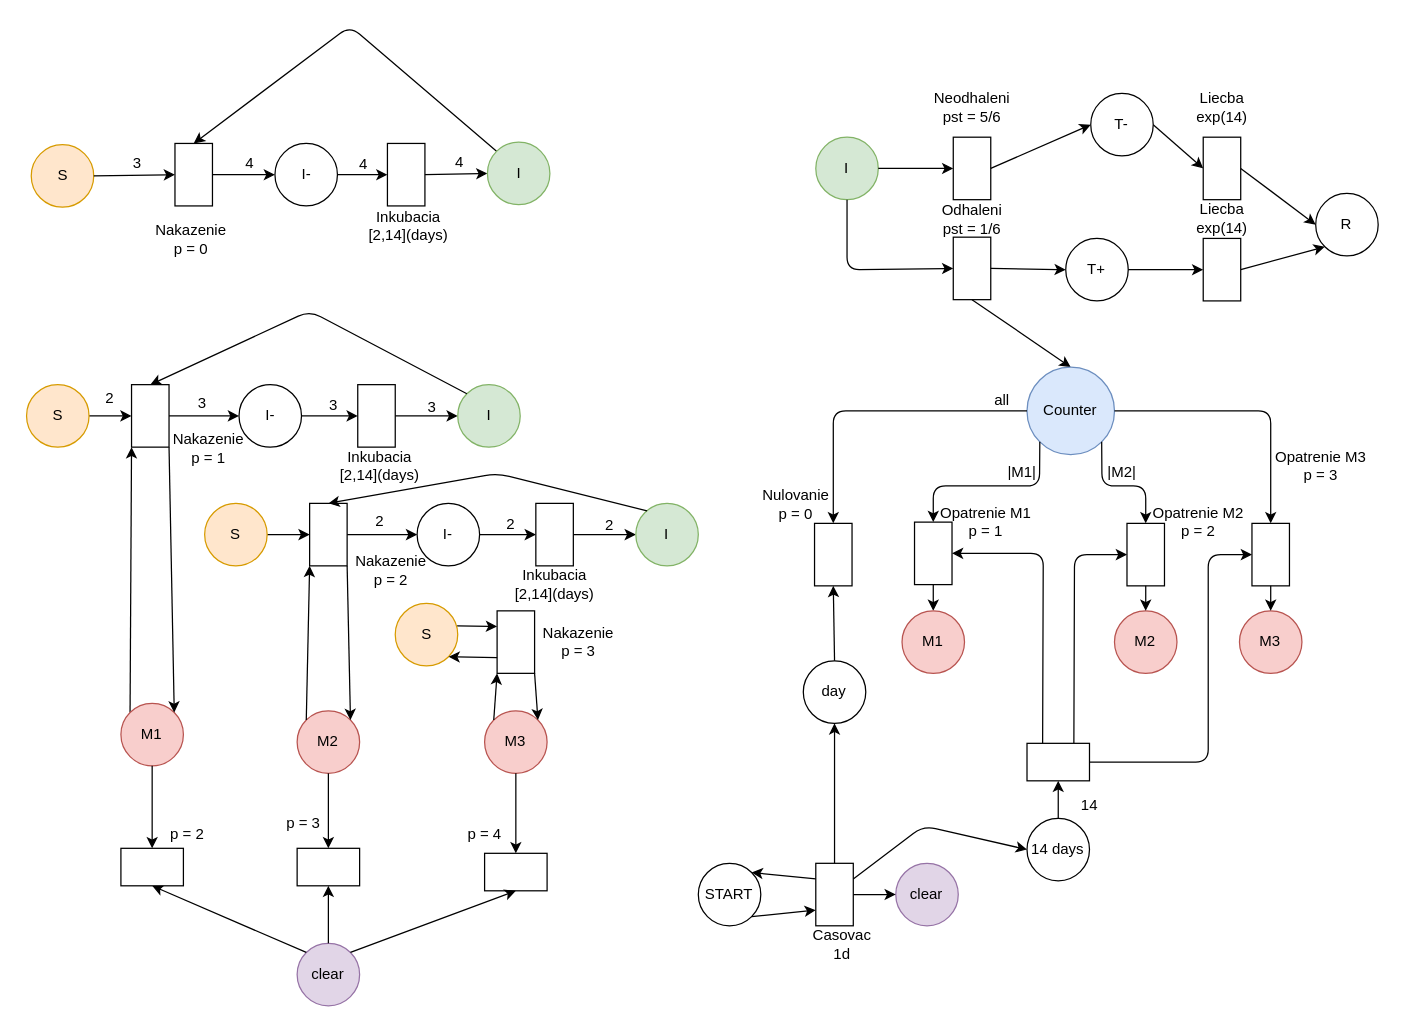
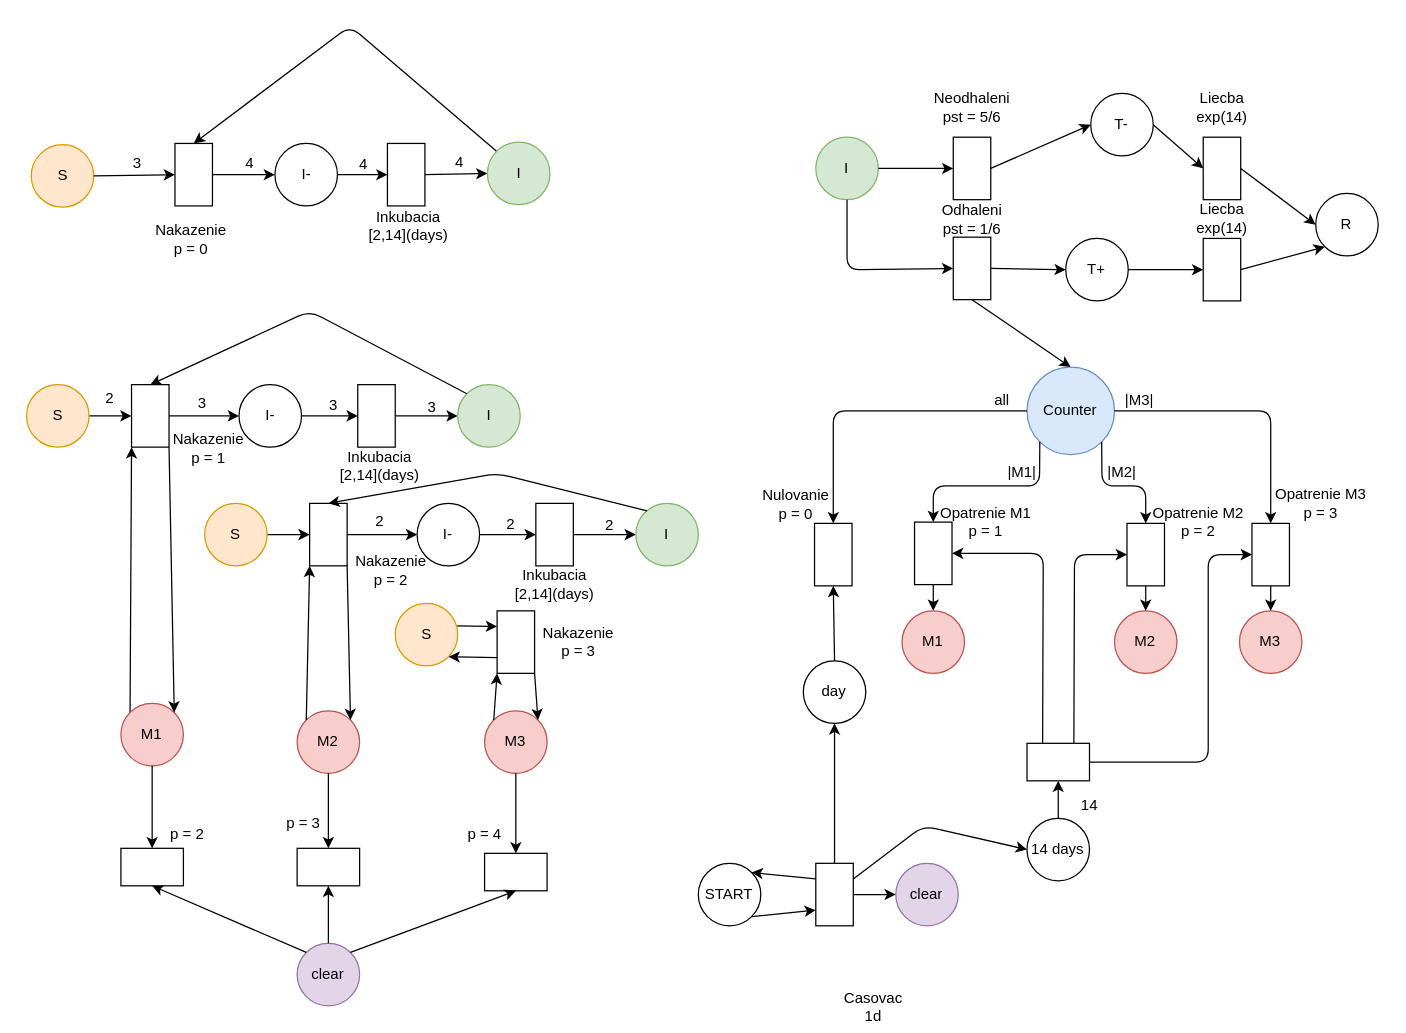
node "|M3|": added
node "Opatrenie M3 p = 3": moved (1321, 466) -> (1321, 503)
node "Casovac 1d": moved (842, 944) -> (873, 1007)
